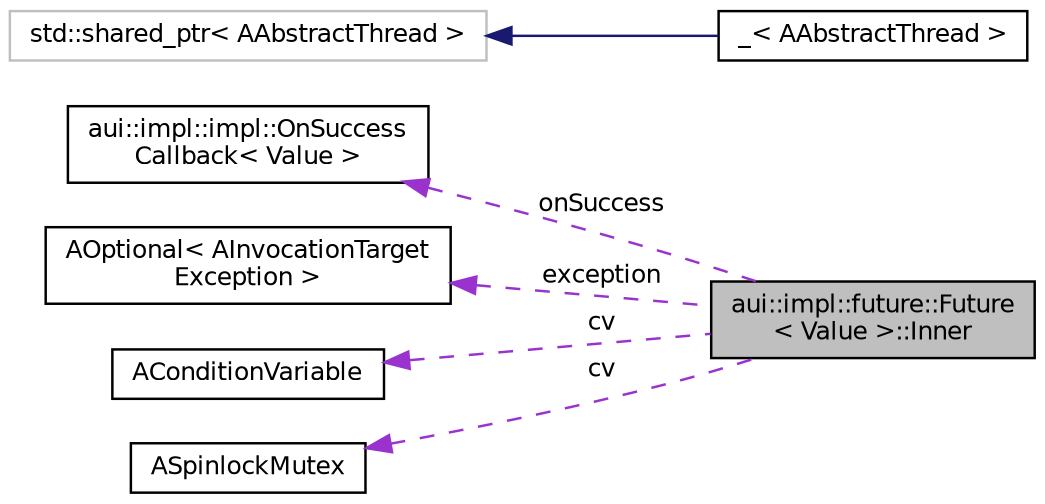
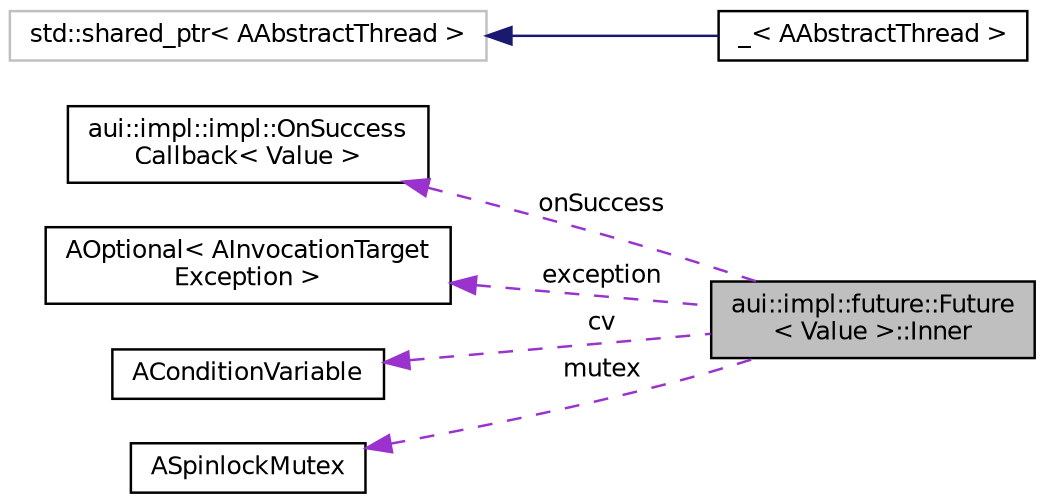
edge "aui::impl::future::Future < Value >::Inner" -> "ASpinlockMutex": label " cv" -> " mutex"
